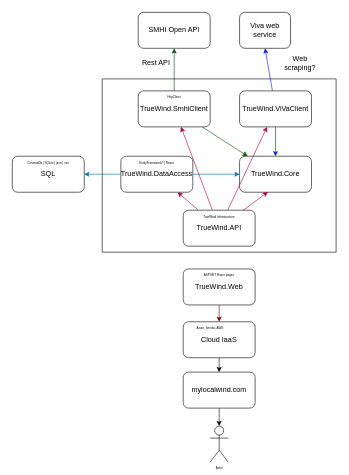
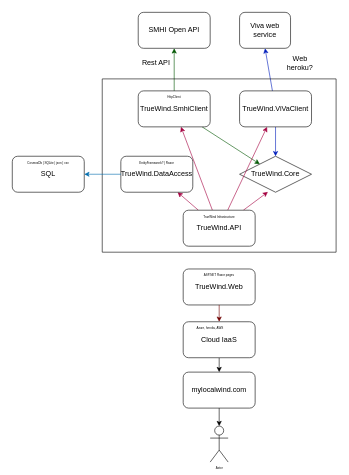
node "Web scraping?": label "Web scraping?" -> "Web heroku?"
edge "TrueWind.DataAccess" -> "TrueWind.Core": removed
node "TrueWind.Core": shape rounded rectangle -> diamond
